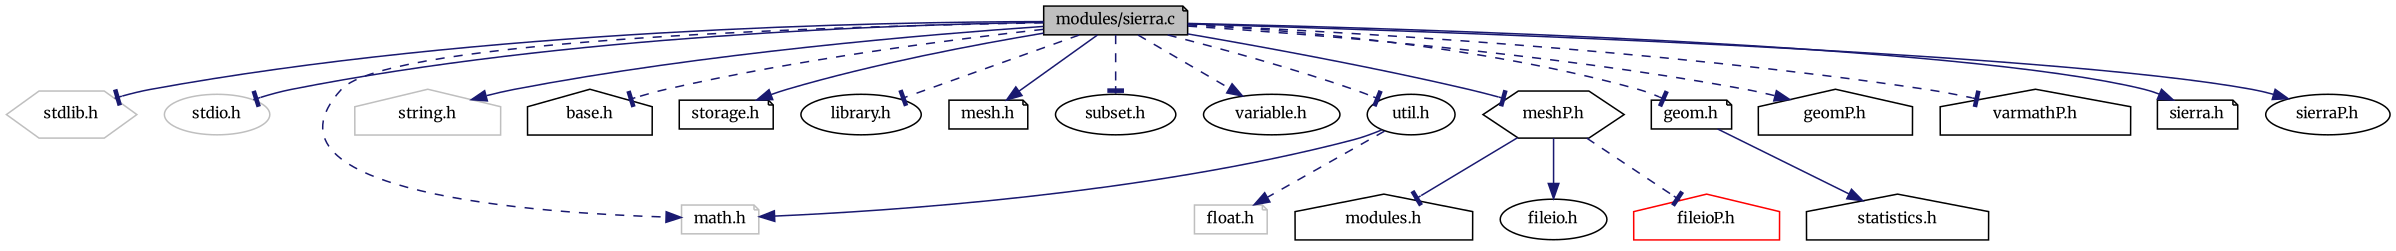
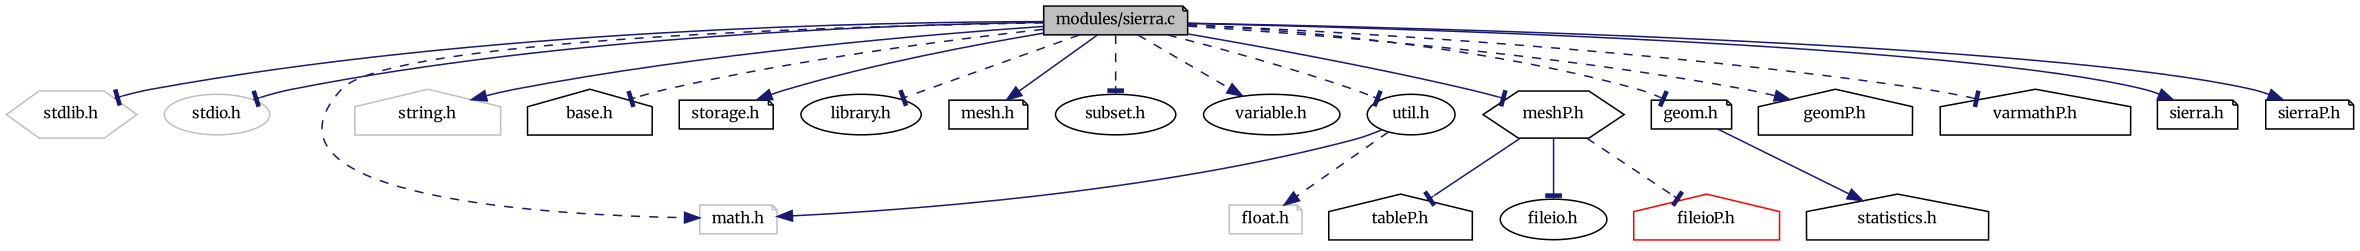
node "sierraP.h": shape ellipse -> note
edge "meshP.h" -> "fileio.h": arrowhead normal -> tee
node "modules.h": label "modules.h" -> "tableP.h"
